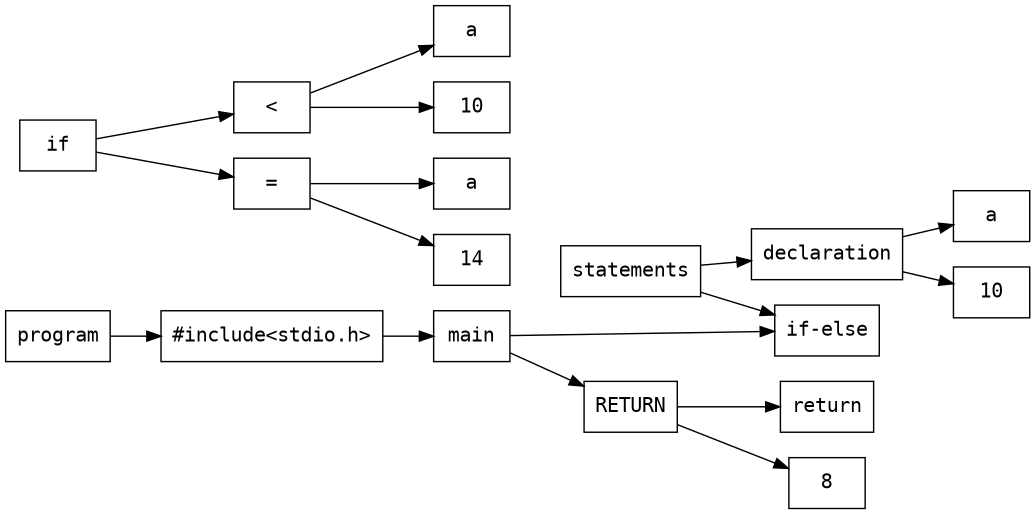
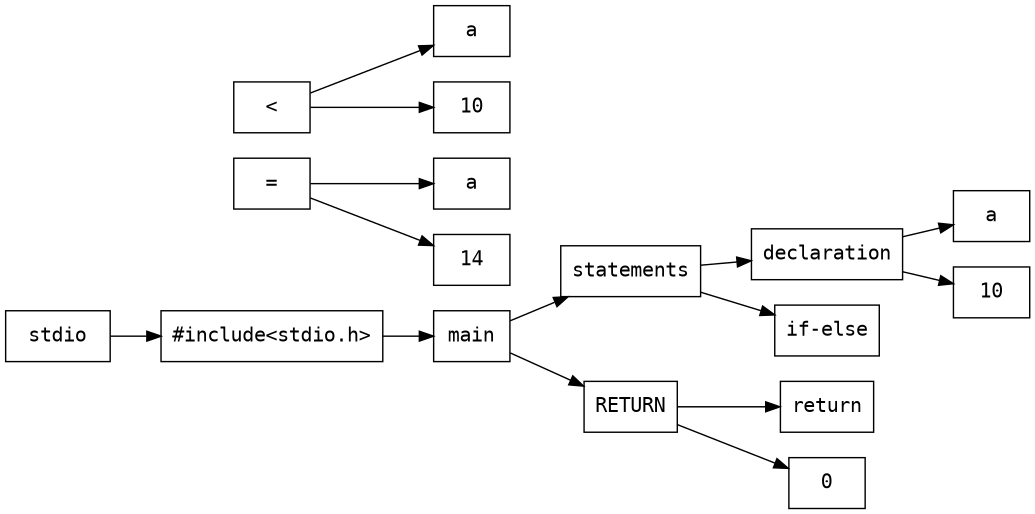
node "if": removed
edge "main" -> "if-else": now "main" -> "statements"
node "program": label "program" -> "stdio"
node "8": label "8" -> "0"
